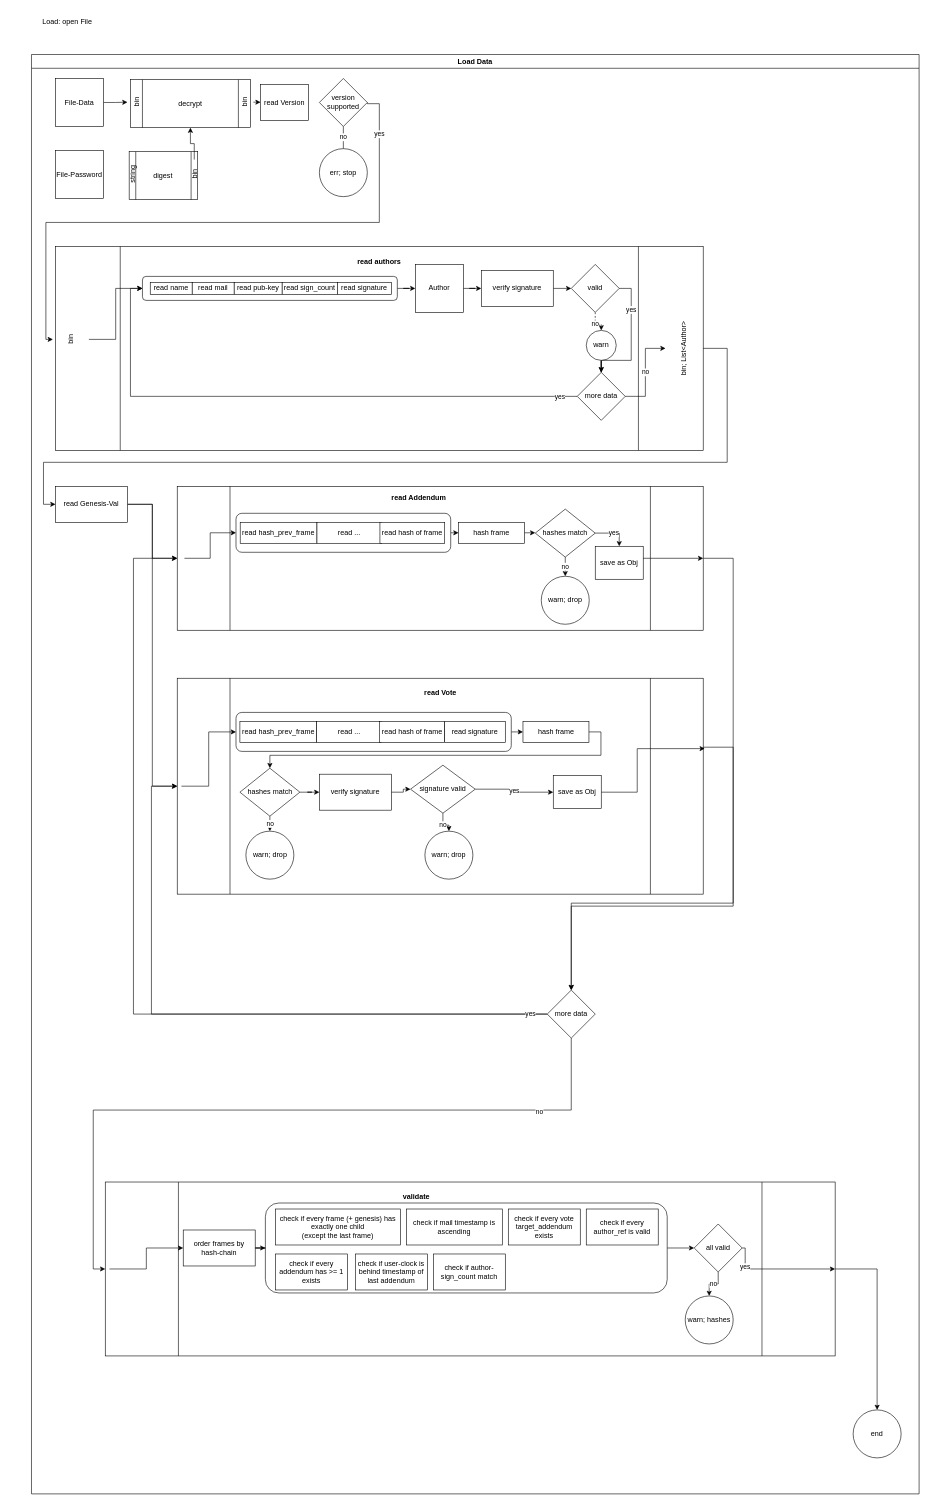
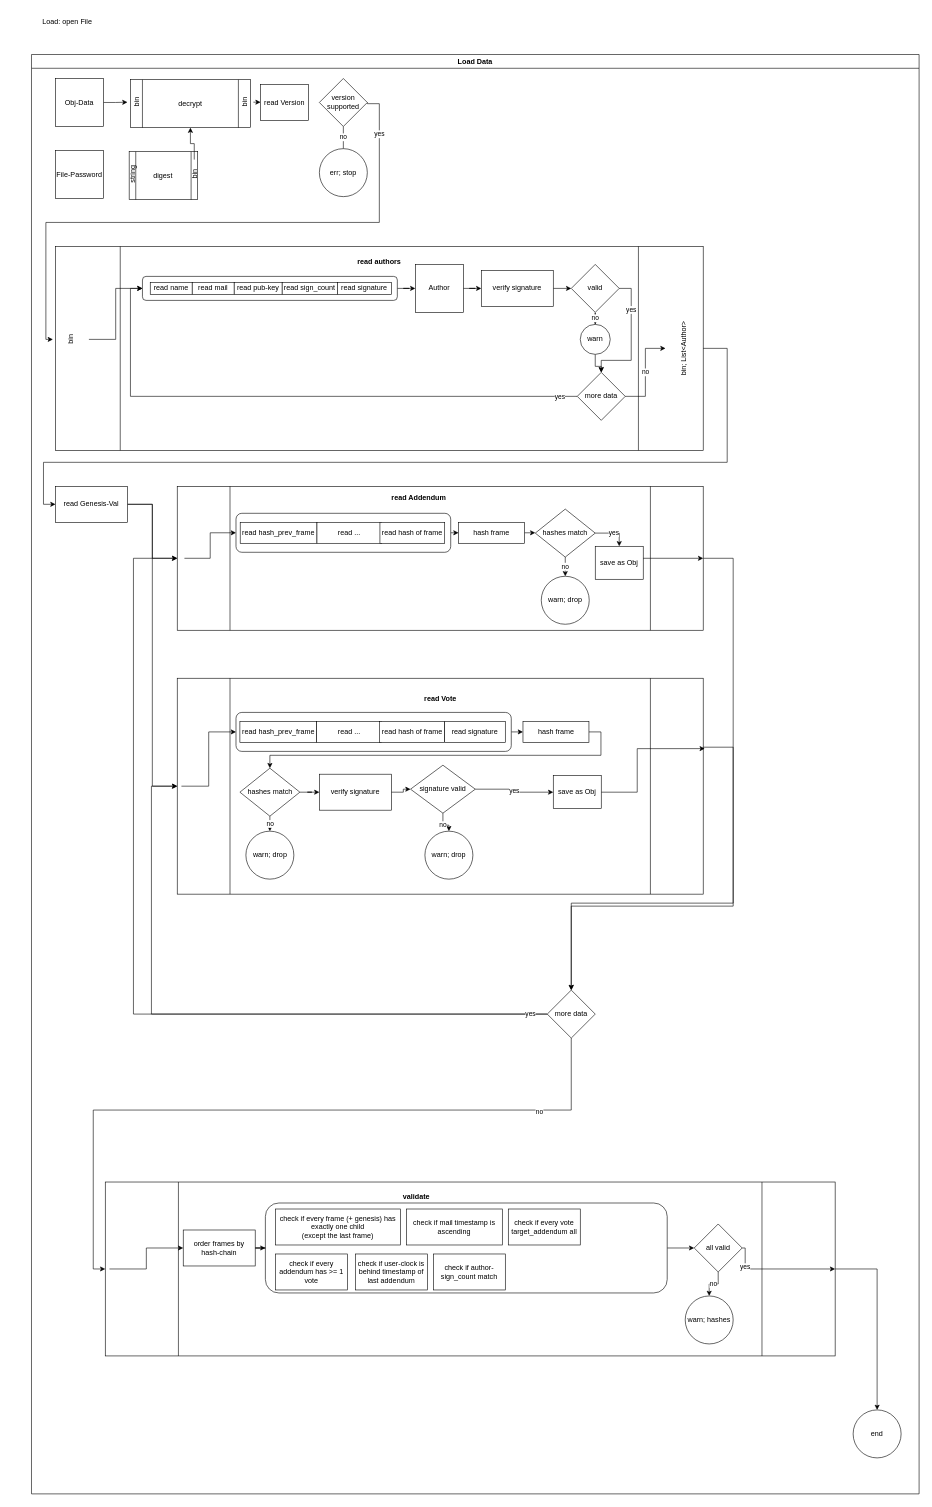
node "File-Data": label "File-Data" -> "Obj-Data"
node "warn": moved (602, 345) -> (596, 339)
node "read Vote": moved (441, 693) -> (441, 699)
node "check if every vote target_addendum exists": label "check if every vote target_addendum exists" -> "check if every vote target_addendum all"
node "check if every author_ref is valid": removed
node "check if every addendum has >= 1 exists": label "check if every addendum has >= 1 exists" -> "check if every addendum has >= 1 vote"
